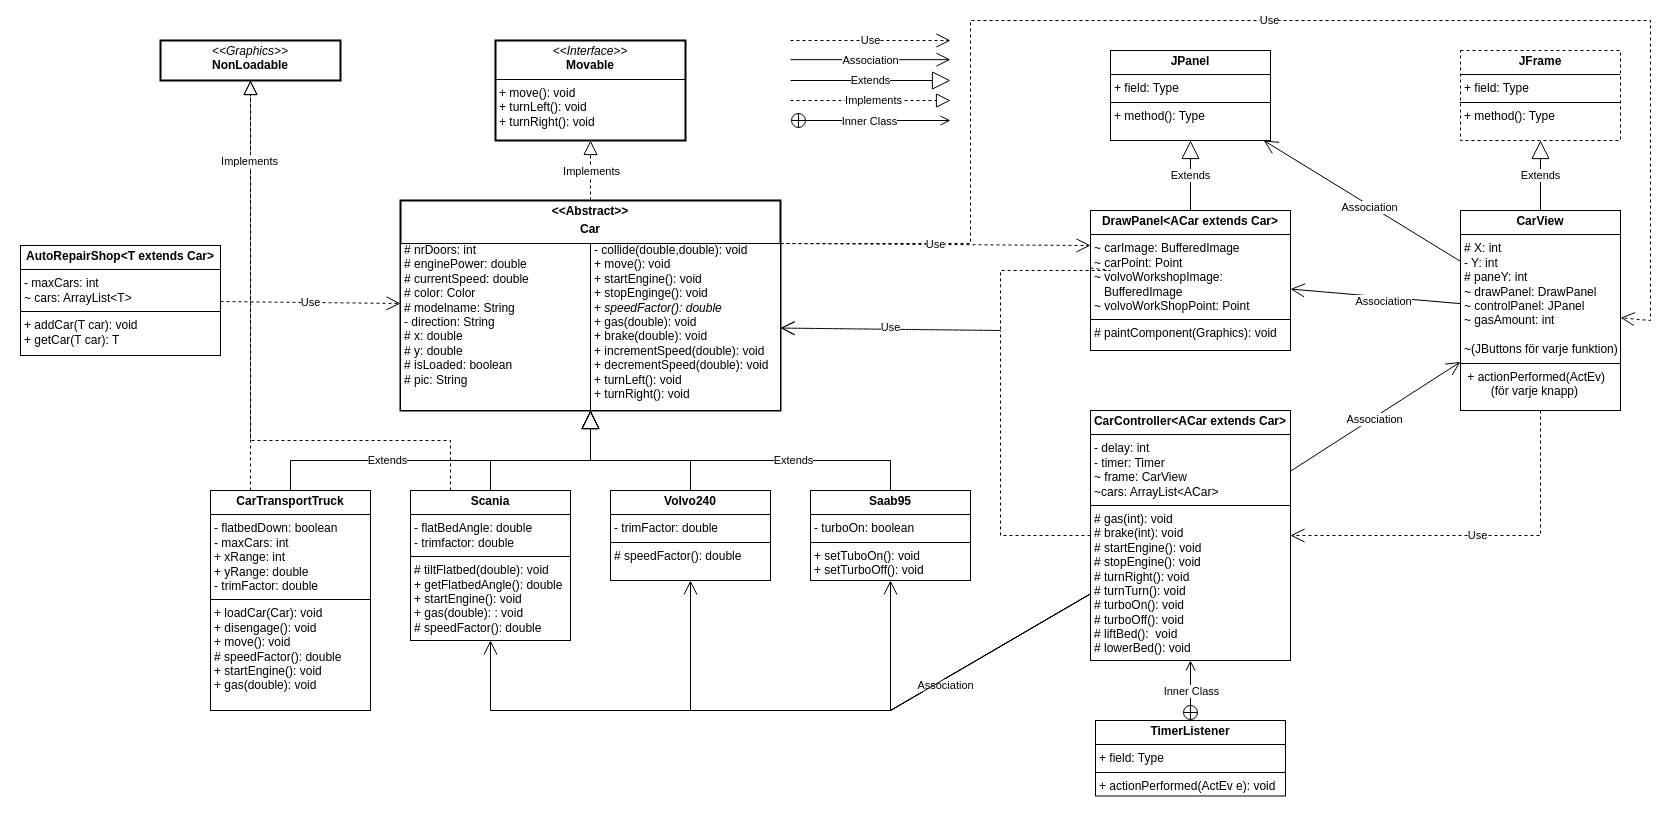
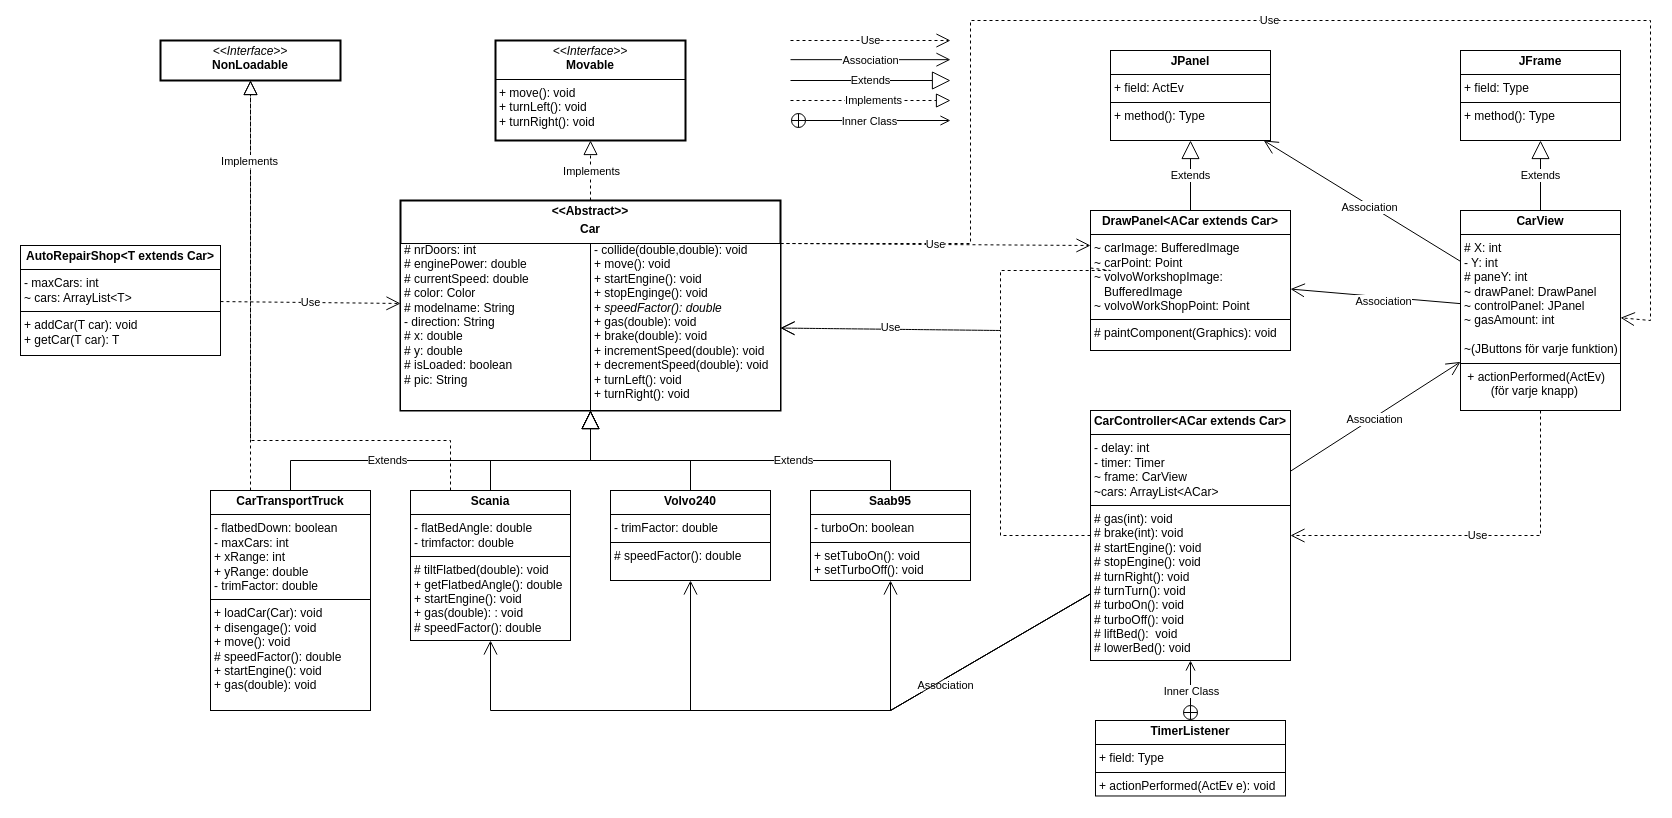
node "<<Graphics>> NonLoadable": label "<<Graphics>> NonLoadable" -> "<<Interface>> NonLoadable"
node "JPanel + field: Type + method(): Type": label "JPanel + field: Type + method(): Type" -> "JPanel + field: ActEv + method(): Type"
node "JFrame + field: Type + method(): Type": style dashed -> solid
